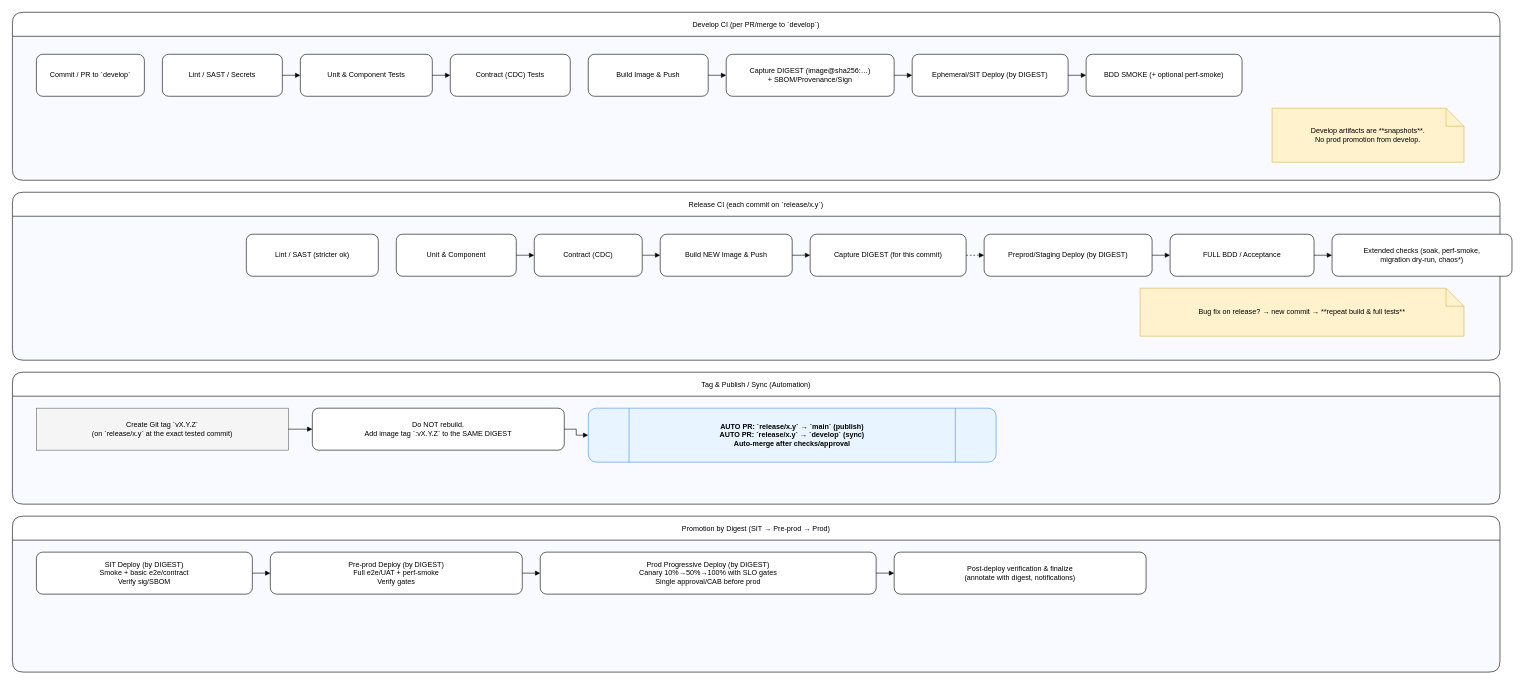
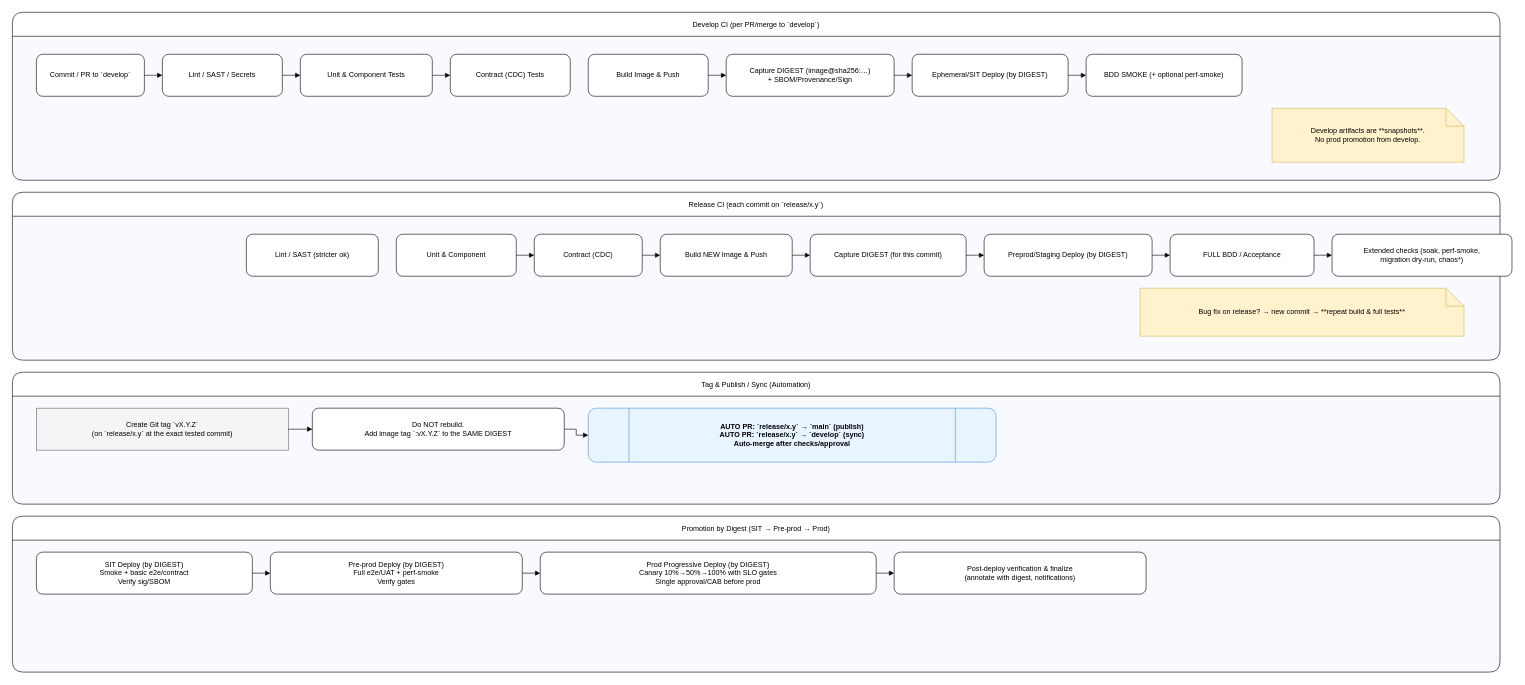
edge "Commit / PR to `develop`" -> "Lint / SAST / Secrets": added
edge "Capture DIGEST (for this commit)" -> "Preprod/Staging Deploy (by DIGEST)": style dashed -> solid
